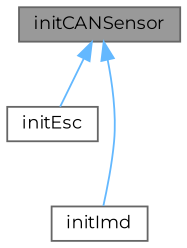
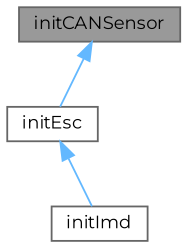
edge "initImd" -> "initCANSensor": now "initImd" -> "initEsc"
